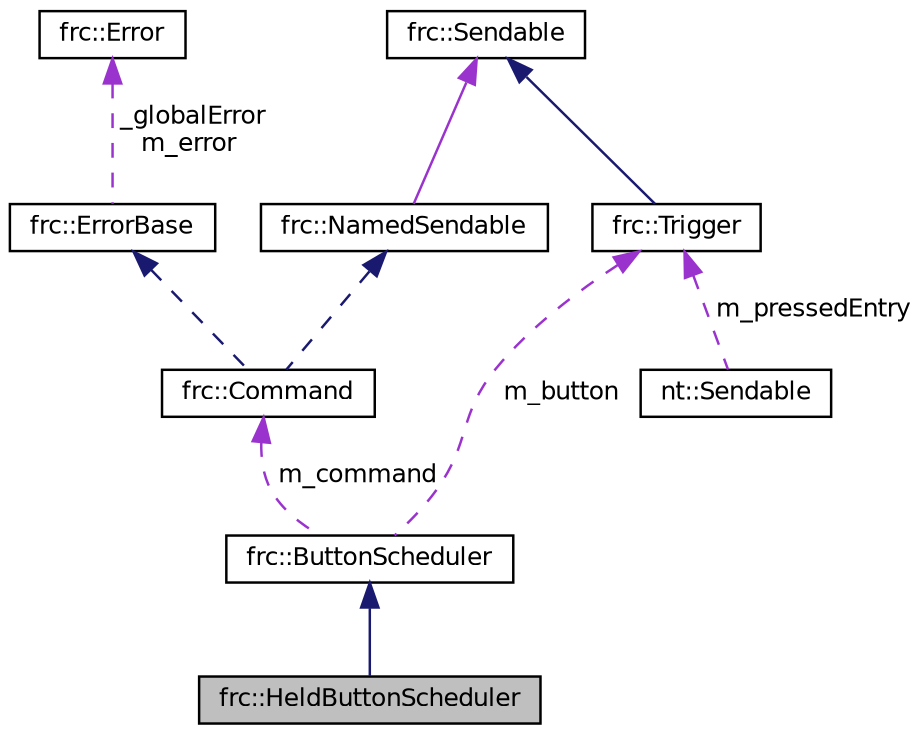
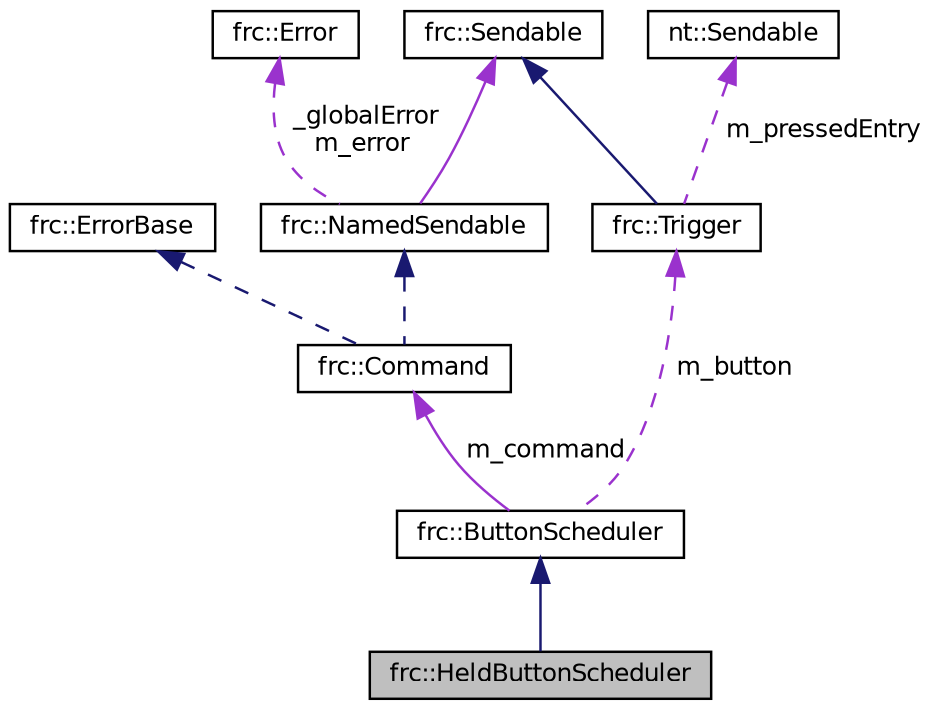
edge "frc::ErrorBase" -> "frc::Error": now "frc::NamedSendable" -> "frc::Error"
edge "nt::Sendable" -> "frc::Trigger": reversed
edge "frc::ButtonScheduler" -> "frc::Command": style dashed -> solid
